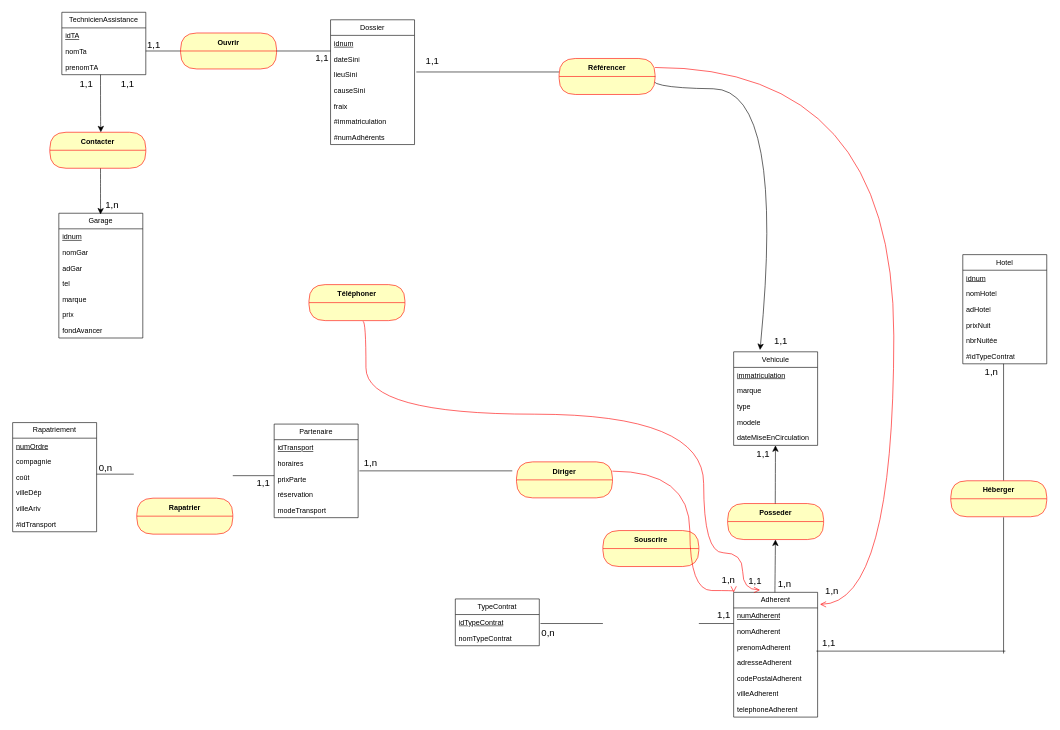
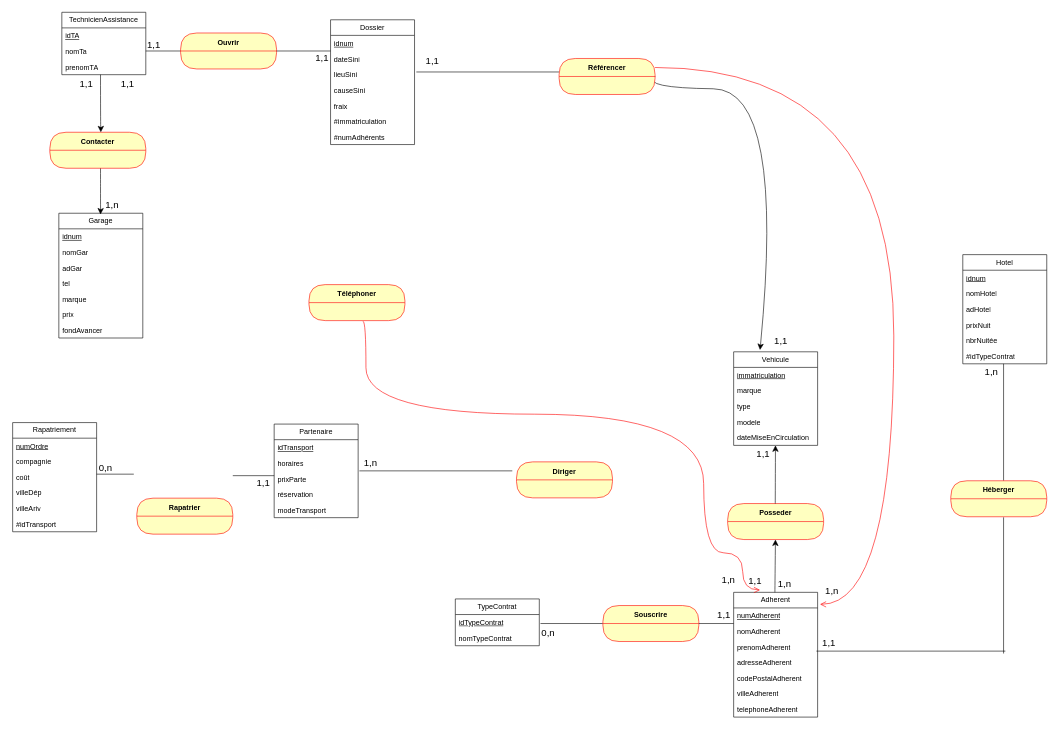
node "Souscrire": moved (651, 549) -> (651, 624)
edge "Diriger" -> "Adherent": removed
